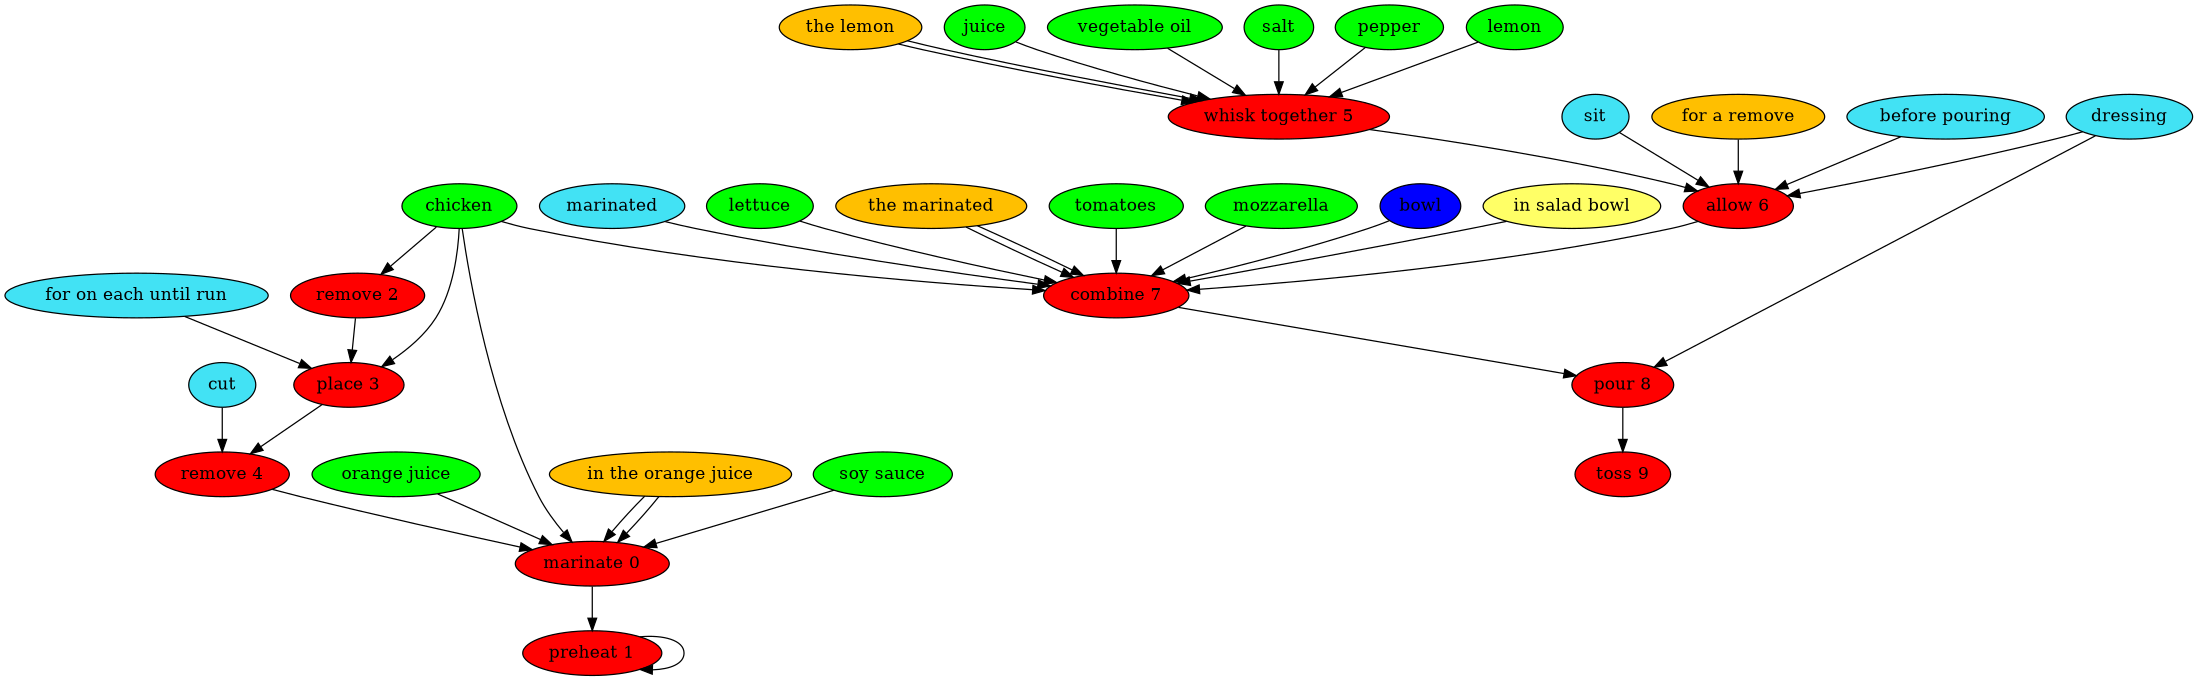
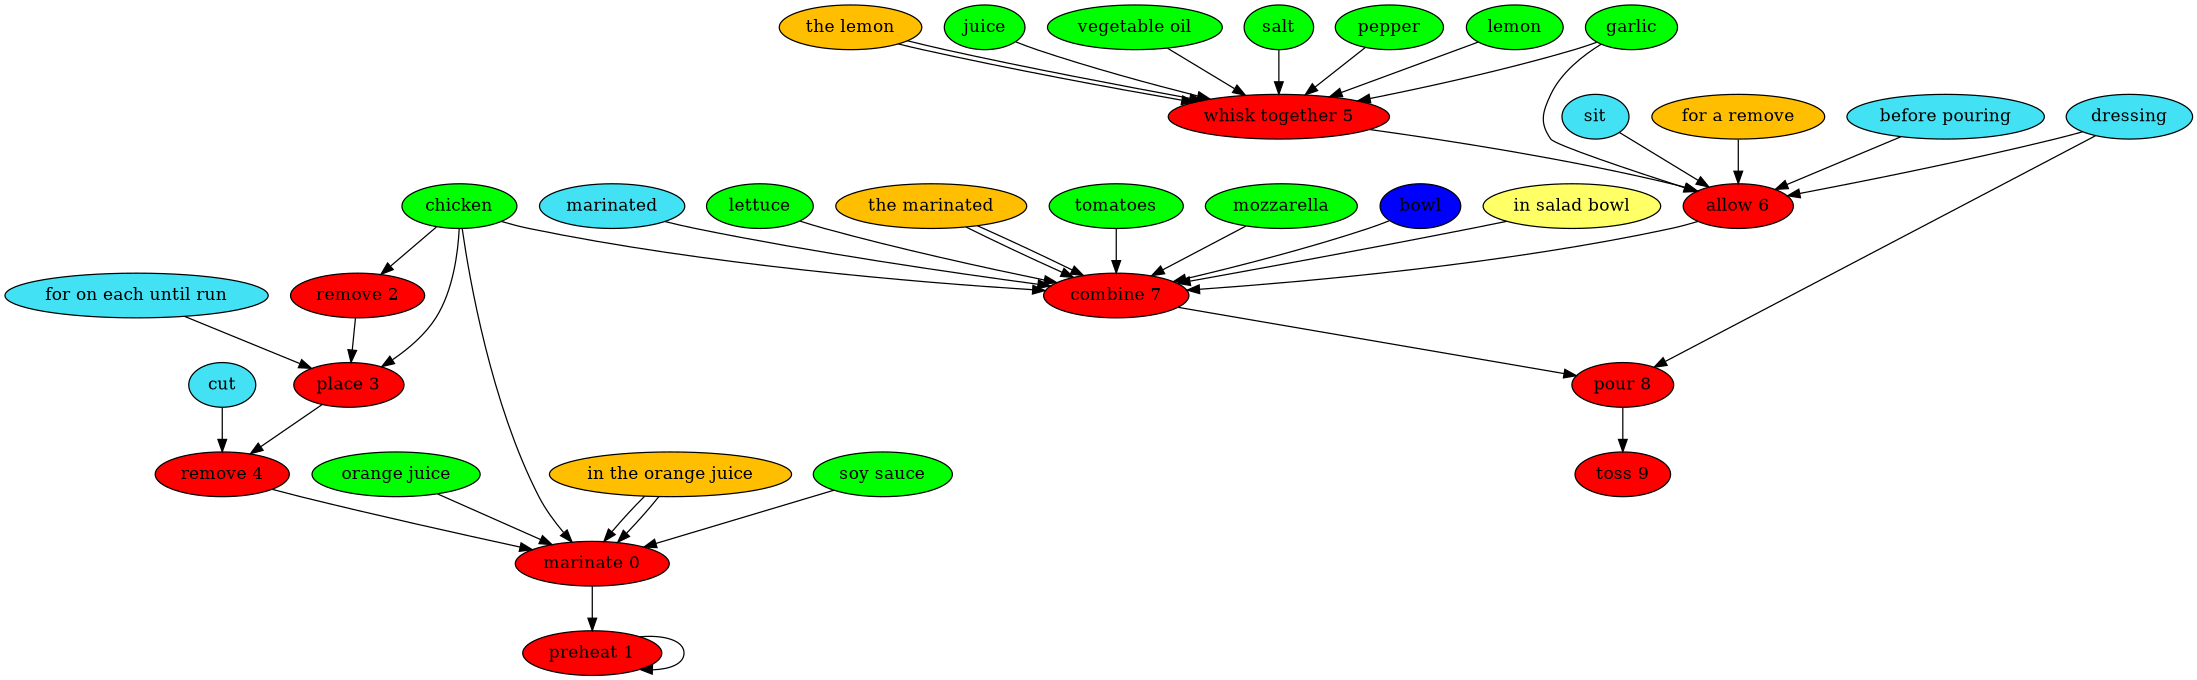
node "garlic": added
